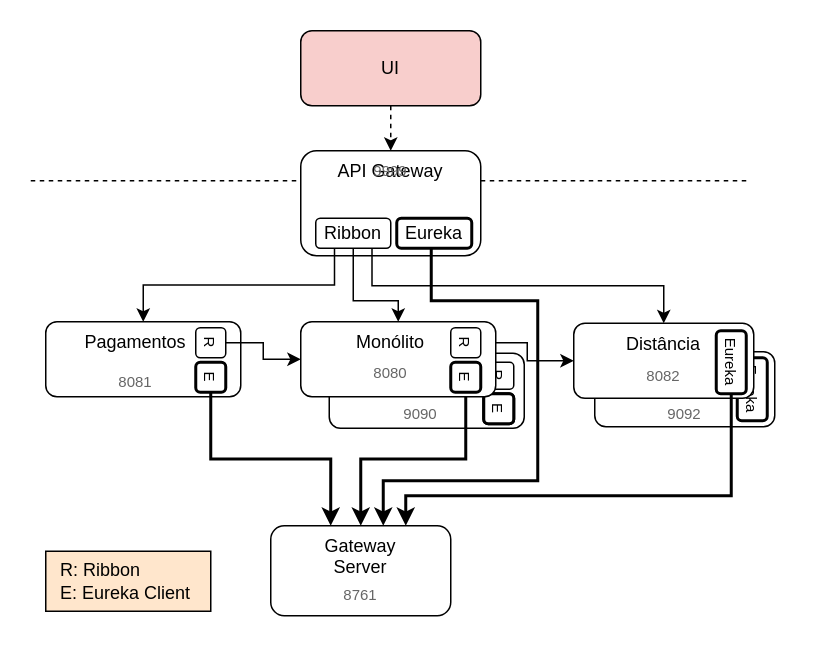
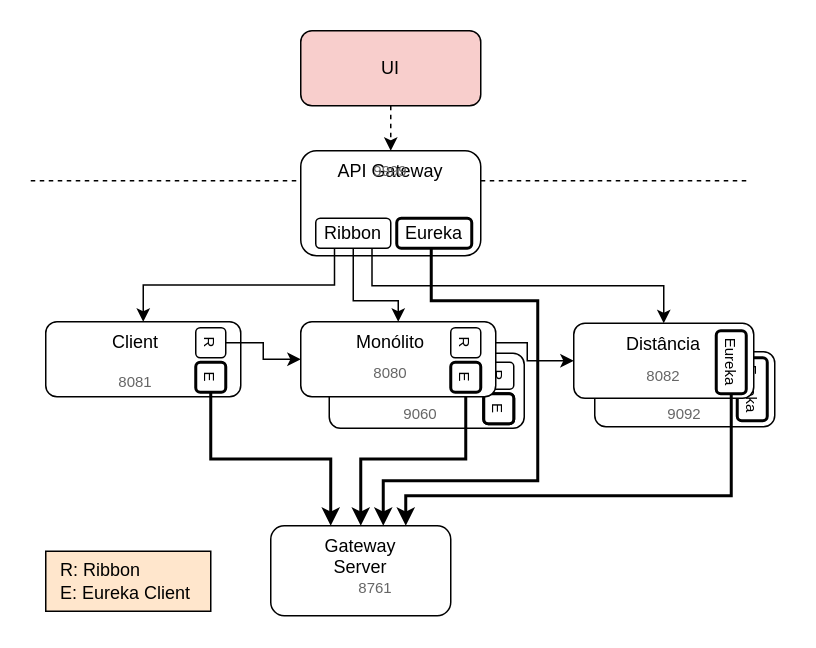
node "Pagamentos": label "Pagamentos" -> "Client"
node "9090": label "9090" -> "9060"
node "8761": moved (361, 595) -> (376, 587)
